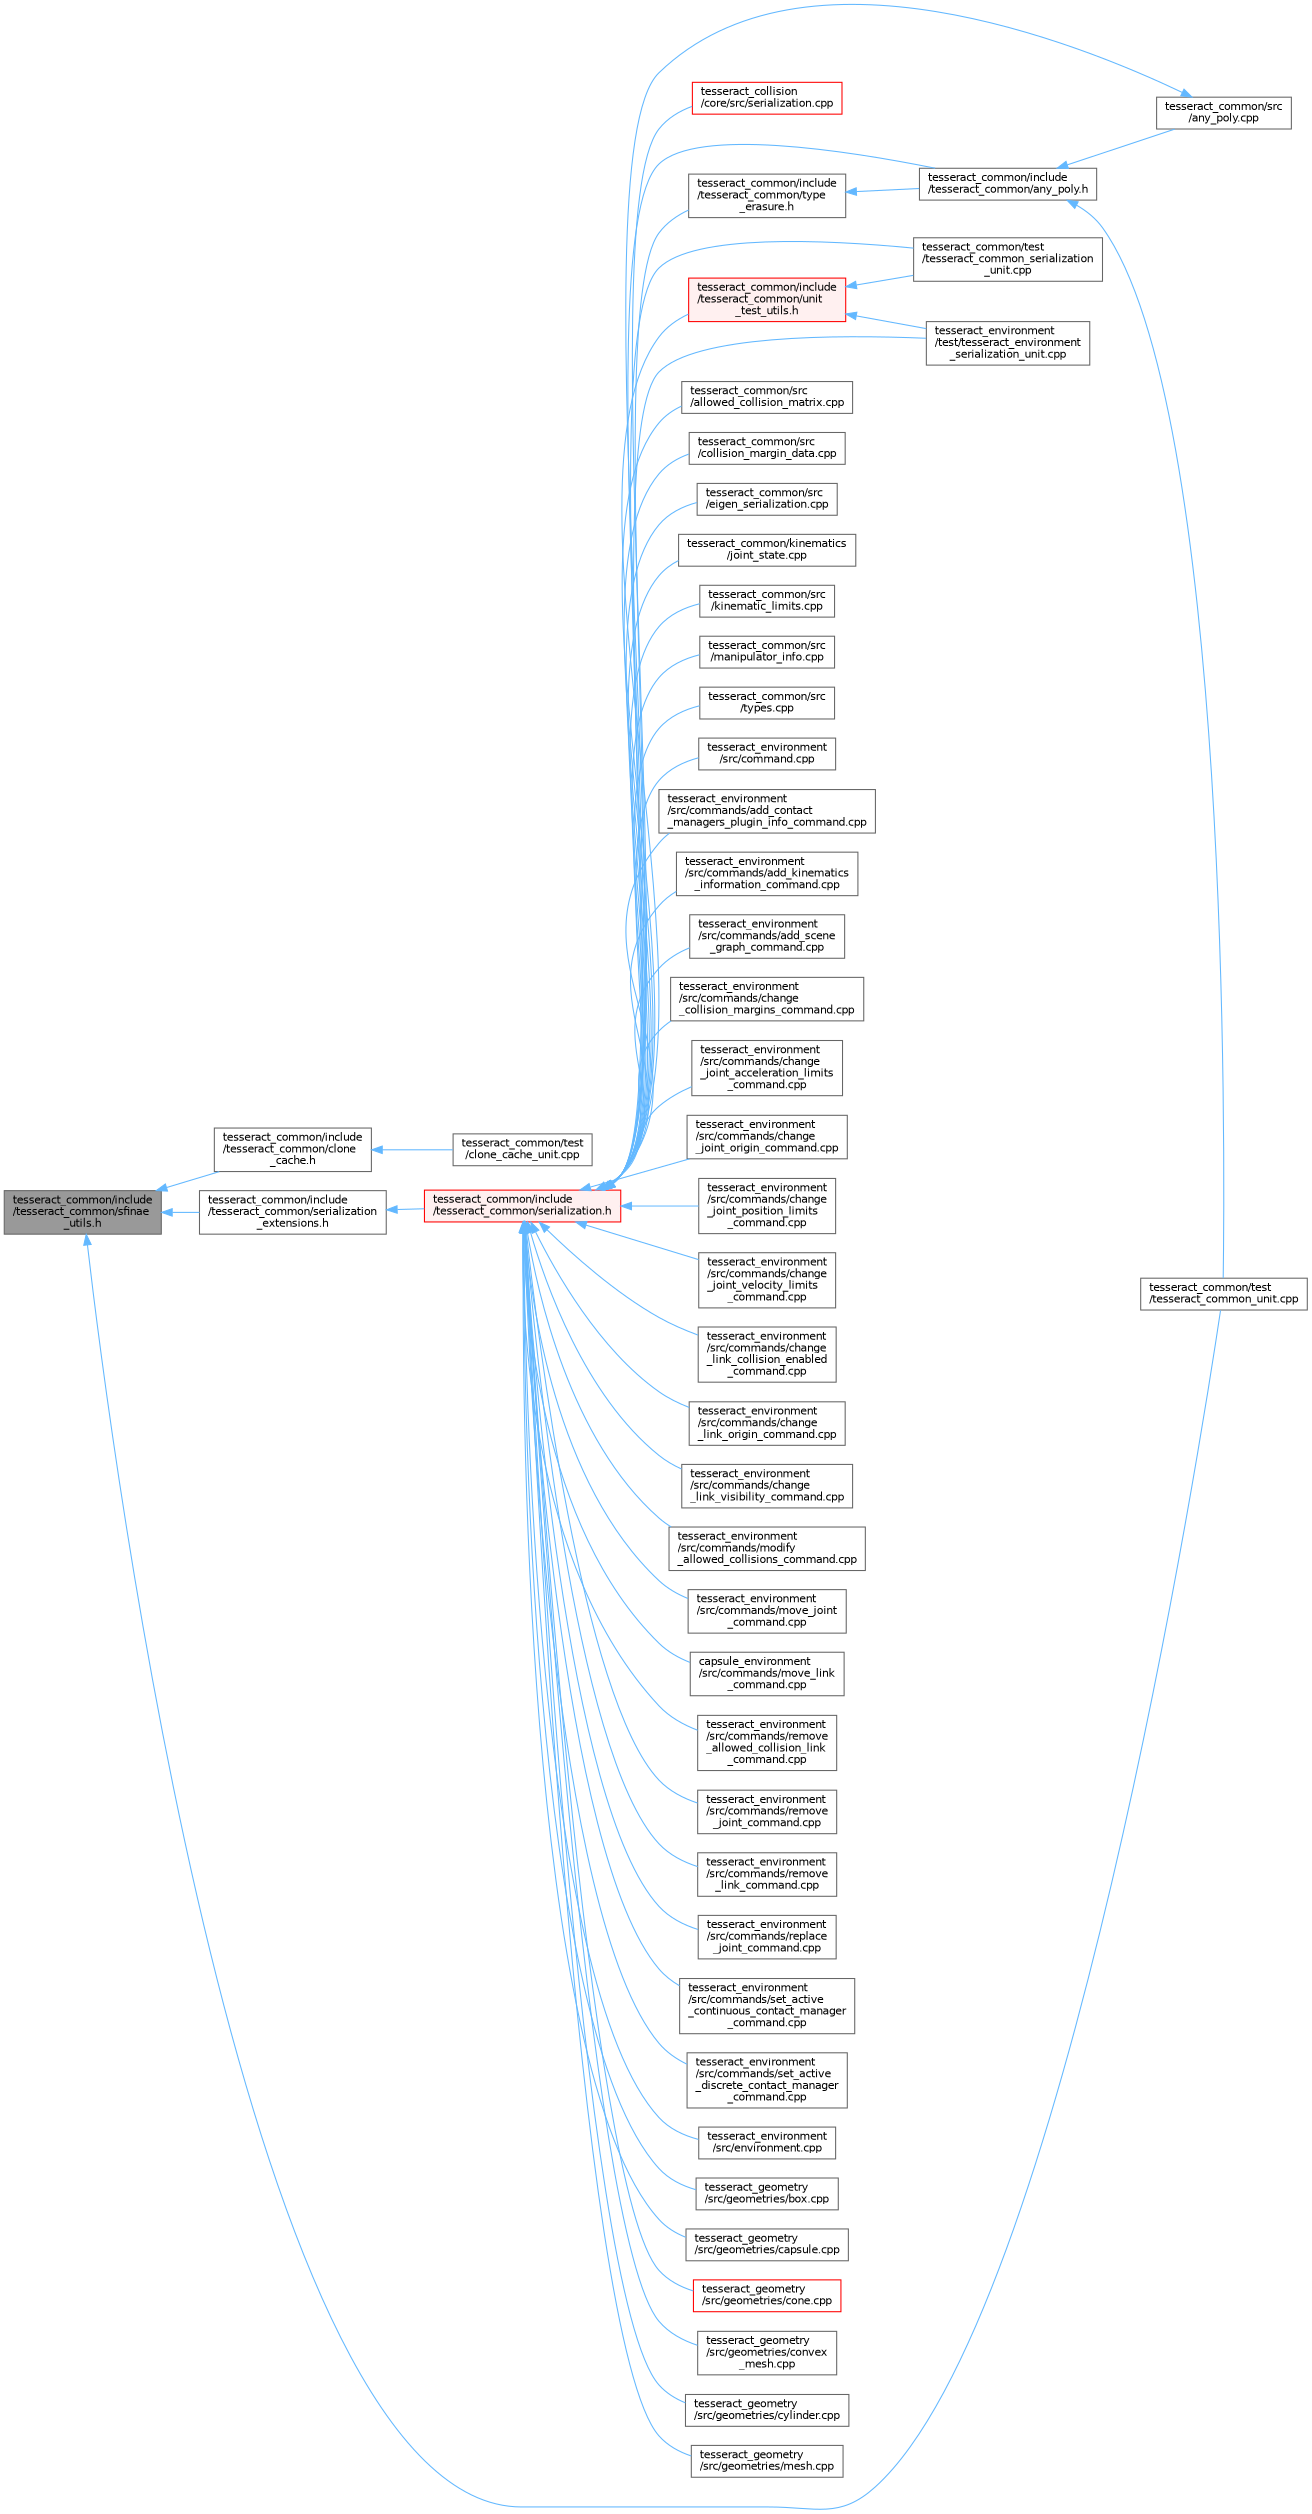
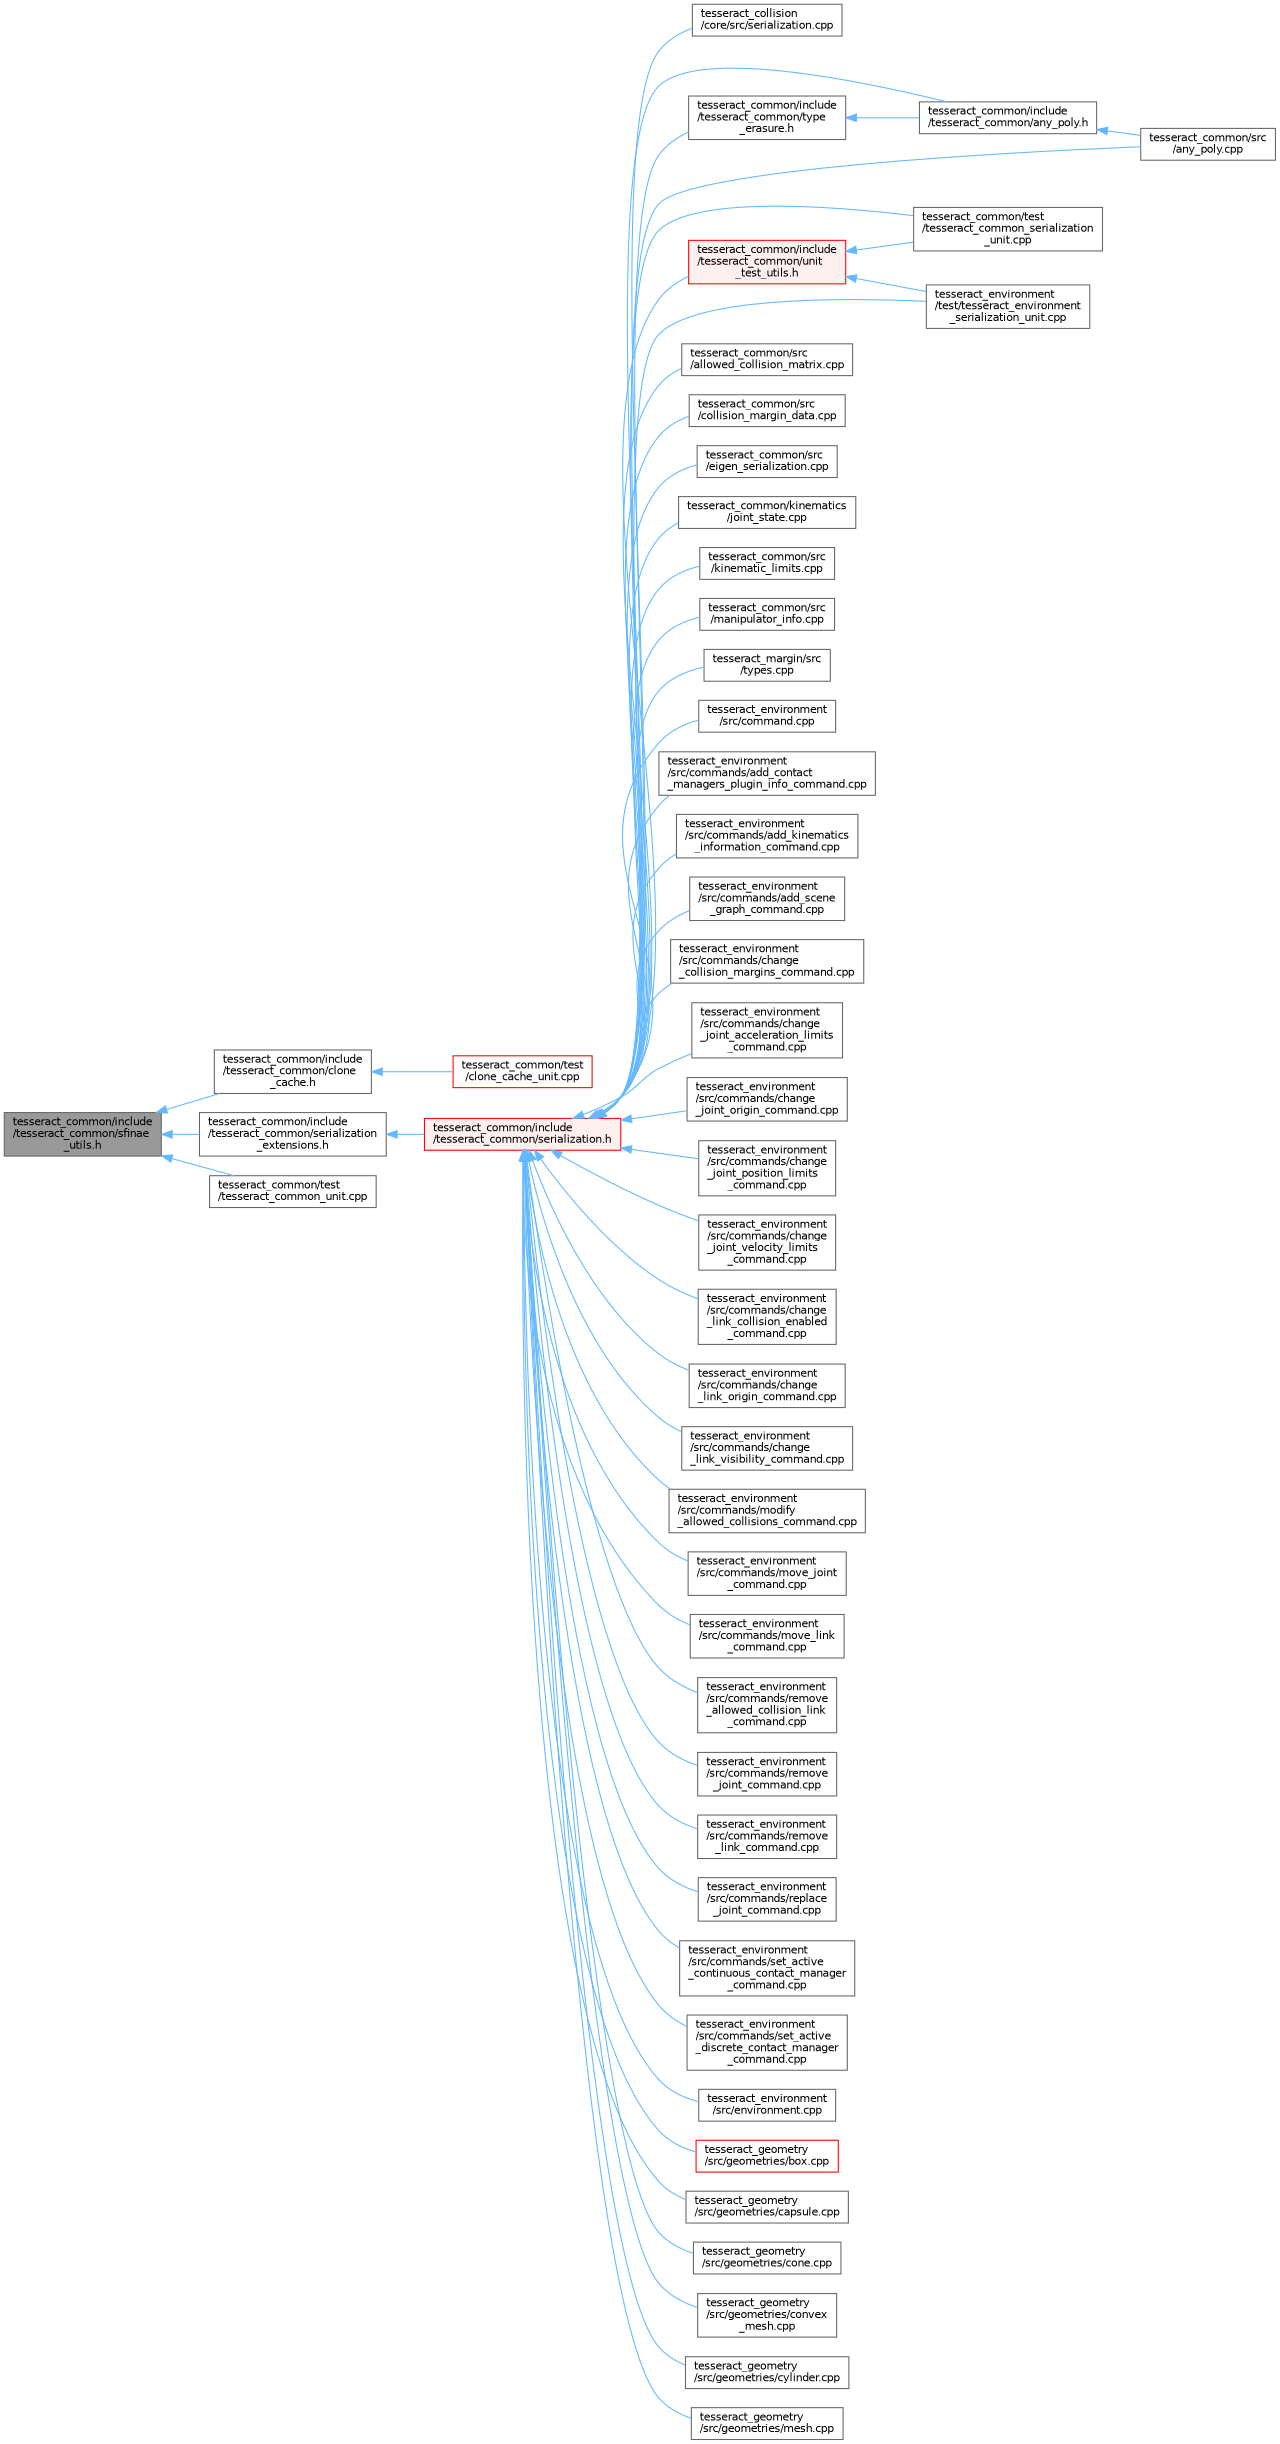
node "tesseract_collision /core/src/serialization.cpp": color red -> grey40
edge "tesseract_common/include /tesseract_common/serialization.h" -> "tesseract_common/src /any_poly.cpp": reversed
node "tesseract_common/src /types.cpp": label "tesseract_common/src /types.cpp" -> "tesseract_margin/src /types.cpp"
edge "tesseract_common/test /tesseract_common_unit.cpp" -> "tesseract_common/include /tesseract_common/any_poly.h": removed
node "tesseract_common/test /clone_cache_unit.cpp": color grey40 -> red
node "capsule_environment /src/commands/move_link _command.cpp": label "capsule_environment /src/commands/move_link _command.cpp" -> "tesseract_environment /src/commands/move_link _command.cpp"
node "tesseract_geometry /src/geometries/box.cpp": color grey40 -> red
node "tesseract_geometry /src/geometries/cone.cpp": color red -> grey40
